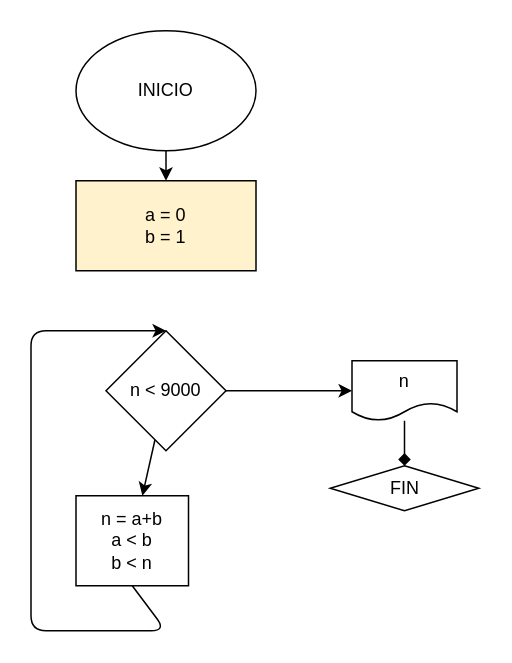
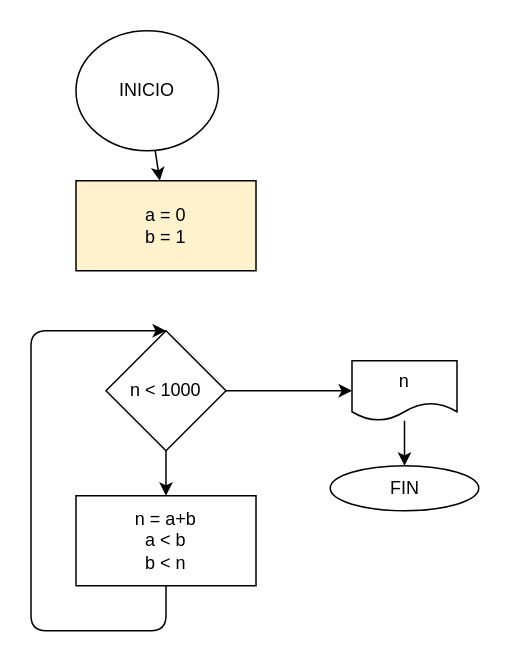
node "INICIO": size 180x120 -> 143x120
node "n < 9000": label "n < 9000" -> "n < 1000"
edge "n" -> "FIN": arrowhead diamond -> classic
node "FIN": shape diamond -> ellipse
node "n = a+b a < b b < n": size 113x90 -> 180x90
